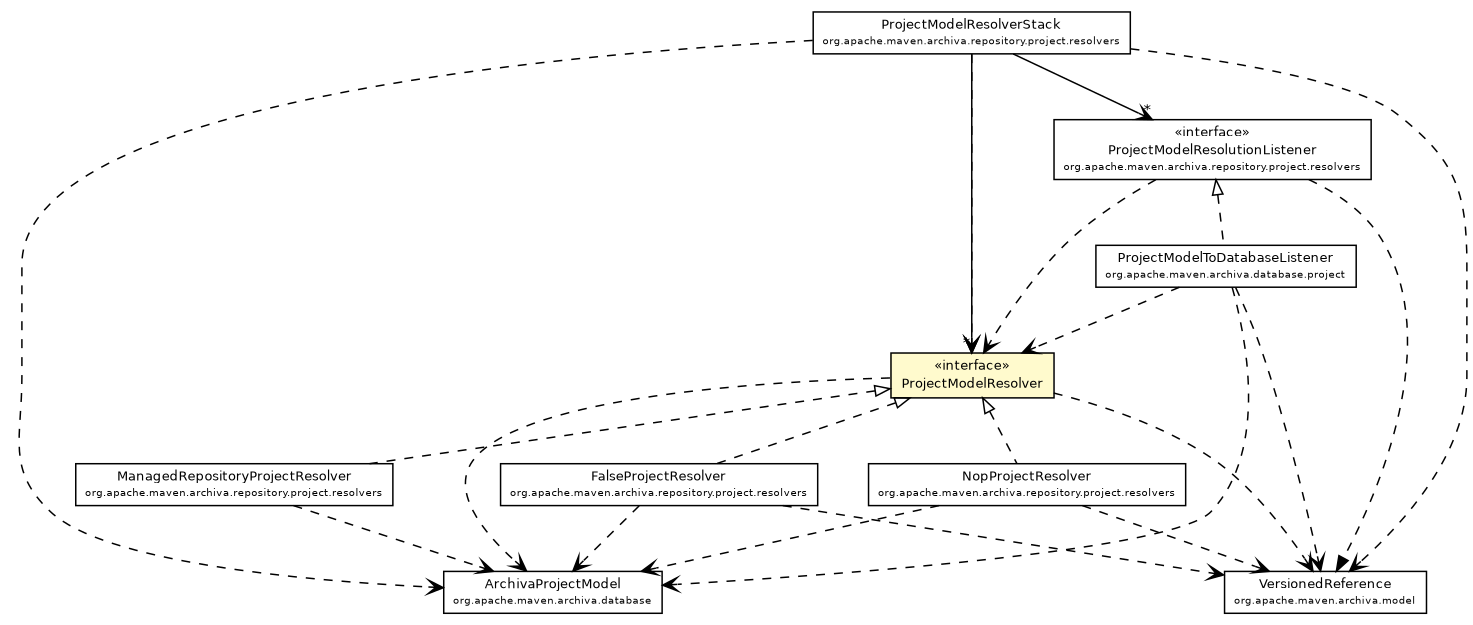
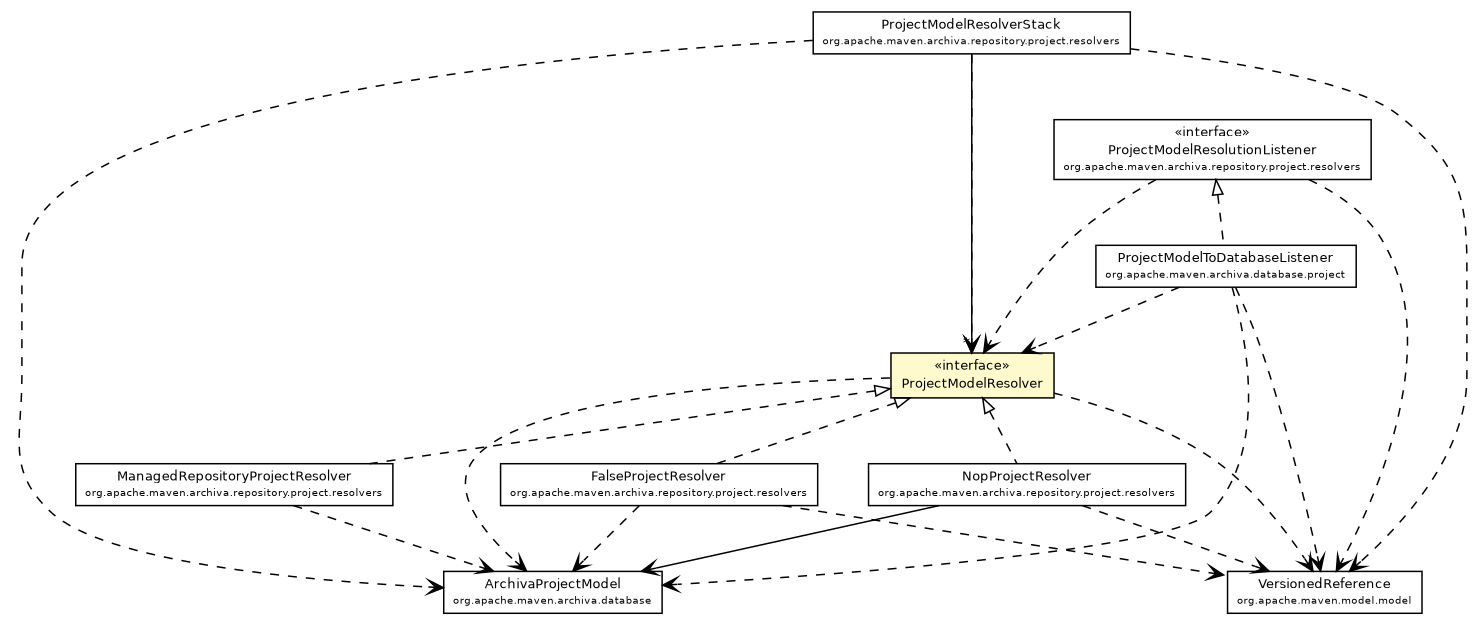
edge "ProjectModelResolverStack" -> "ProjectModelResolutionListener": removed
edge "ProjectModelResolutionListener" -> "VersionedReference": arrowhead normal -> open
edge "NopProjectResolver" -> "ArchivaProjectModel": style dashed -> solid
node "VersionedReference": text "org.apache.maven.archiva.model" -> "org.apache.maven.model.model"
